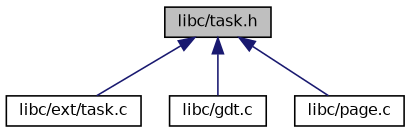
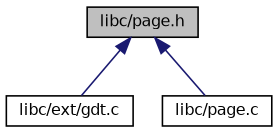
node "libc/task.h": label "libc/task.h" -> "libc/page.h"
node "libc/ext/task.c": label "libc/ext/task.c" -> "libc/ext/gdt.c"
node "libc/gdt.c": removed
